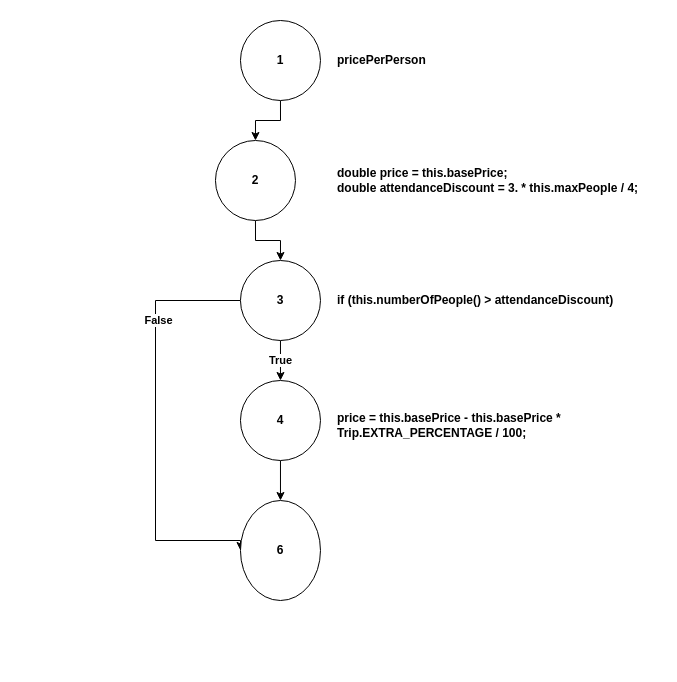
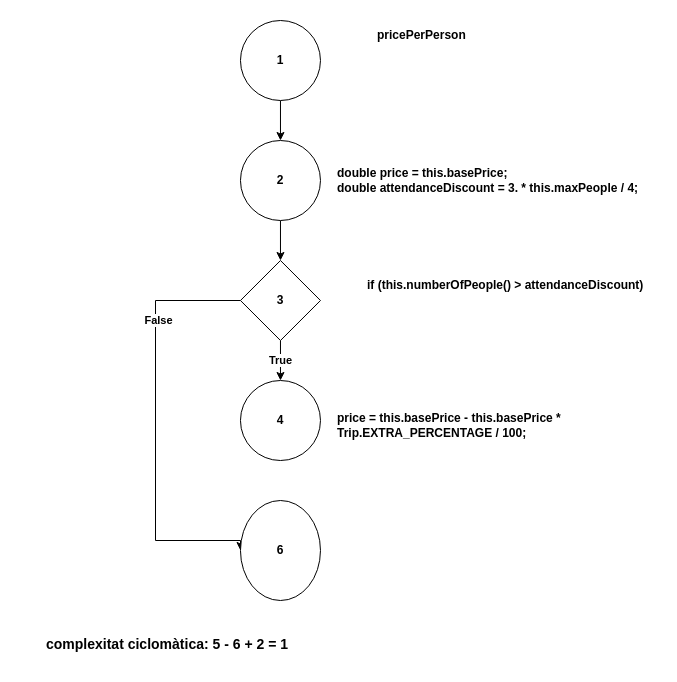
node "pricePerPerson": moved (395, 61) -> (435, 36)
node "2": moved (255, 181) -> (280, 181)
node "3": shape ellipse -> diamond
node "if (this.numberOfPeople() > attendanceDiscount)": moved (475, 301) -> (505, 286)
edge "4" -> "6": removed
node "complexitat ciclomàtica: 5 - 6 + 2 = 1": added
